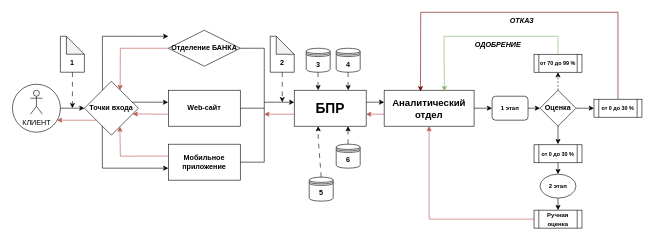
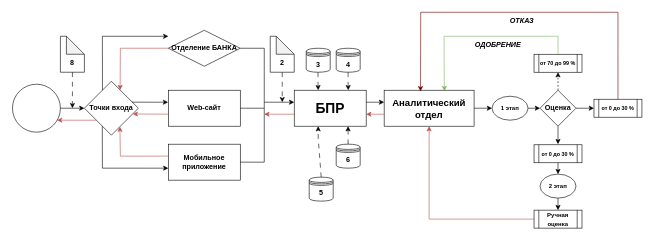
node "1": label "1" -> "8"
node "КЛИЕНТ": removed
node "1 этап": shape rounded rectangle -> ellipse
